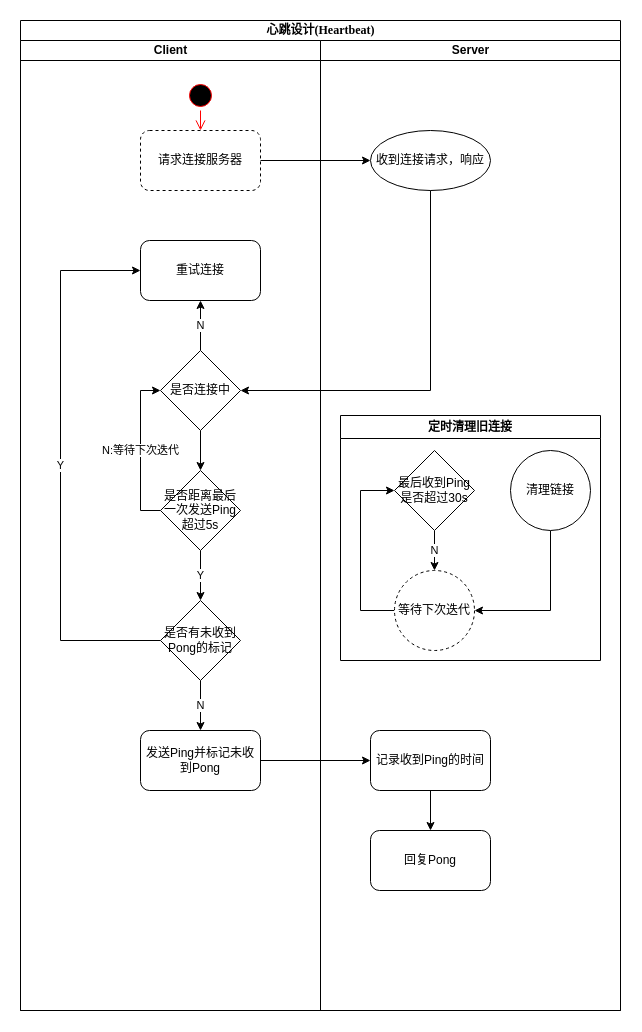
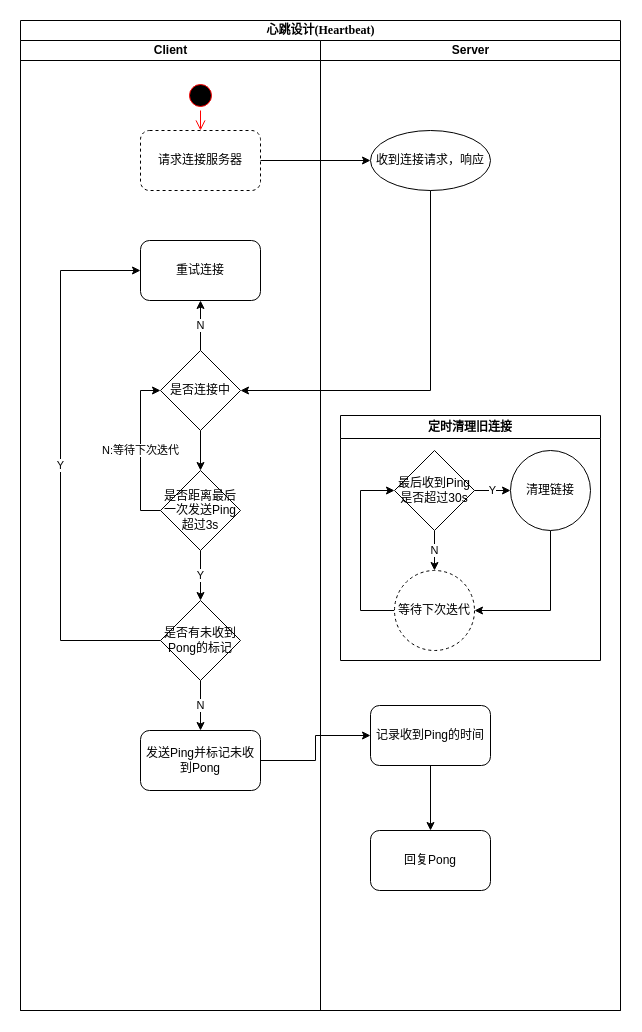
edge "最后收到Ping是否超过30s" -> "清理链接": added, label "Y"
node "是否距离最后一次发送Ping超过5s": label "是否距离最后一次发送Ping超过5s" -> "是否距离最后一次发送Ping超过3s"
node "记录收到Ping的时间": moved (431, 761) -> (431, 736)
